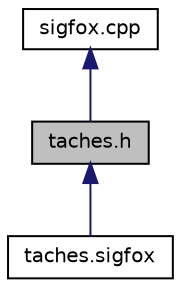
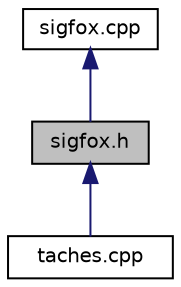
node "taches.h": label "taches.h" -> "sigfox.h"
node "taches.sigfox": label "taches.sigfox" -> "taches.cpp"
